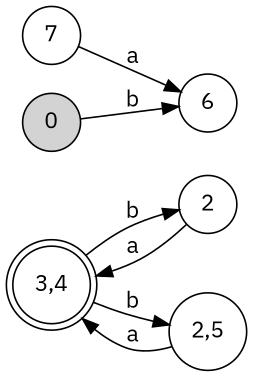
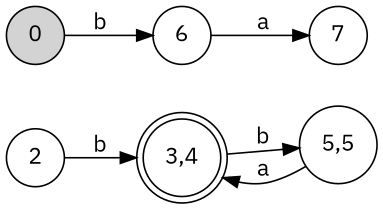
edge "7" -> "6": reversed
edge "3,4" -> "2": removed, label "b"
edge "2" -> "3,4": label "a" -> "b"
node "2,5": label "2,5" -> "5,5"
